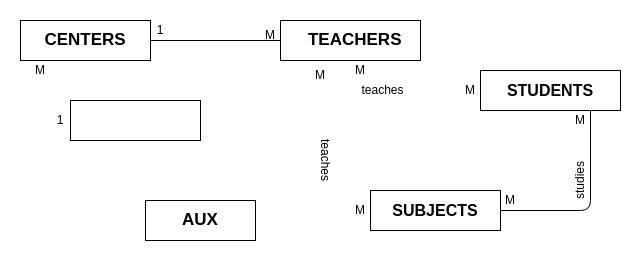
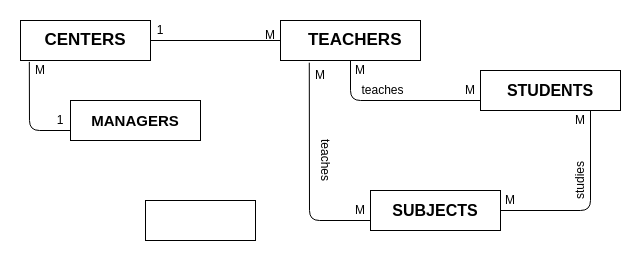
edge "TEACHERS" -- "STUDENTS": added
edge "CENTERS" -- "MANAGERS": added
node "MANAGERS": added
edge "TEACHERS" -- "SUBJECTS": added
node "AUX": removed
